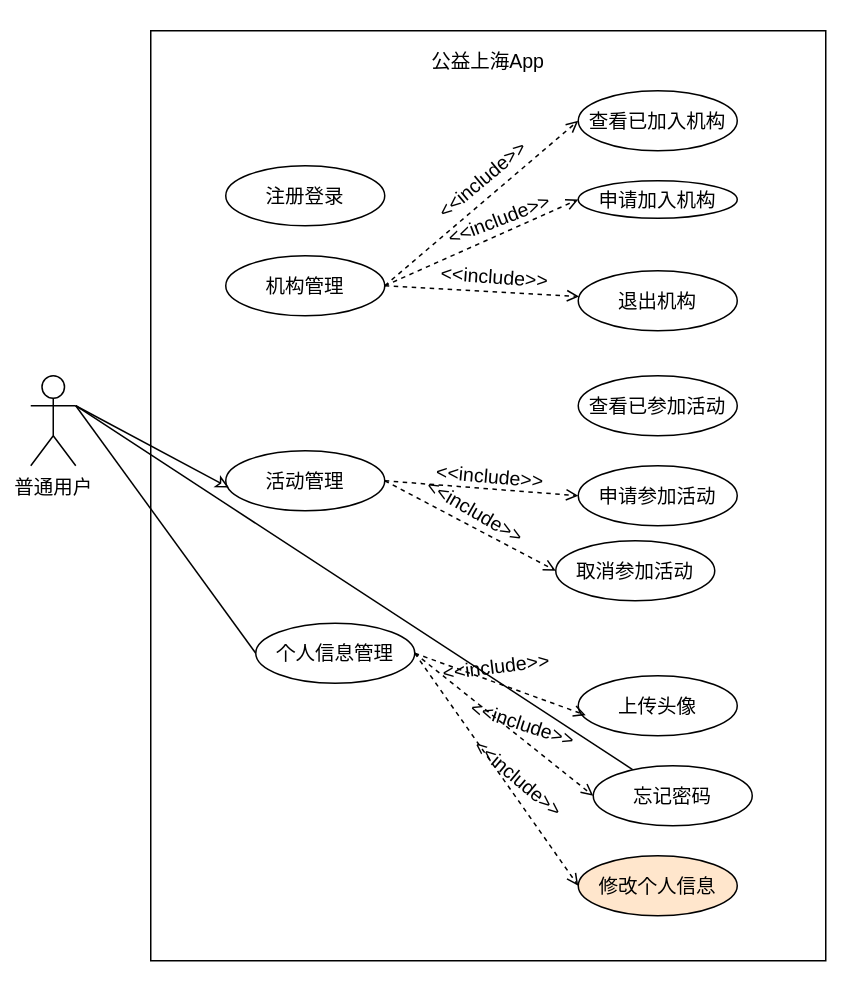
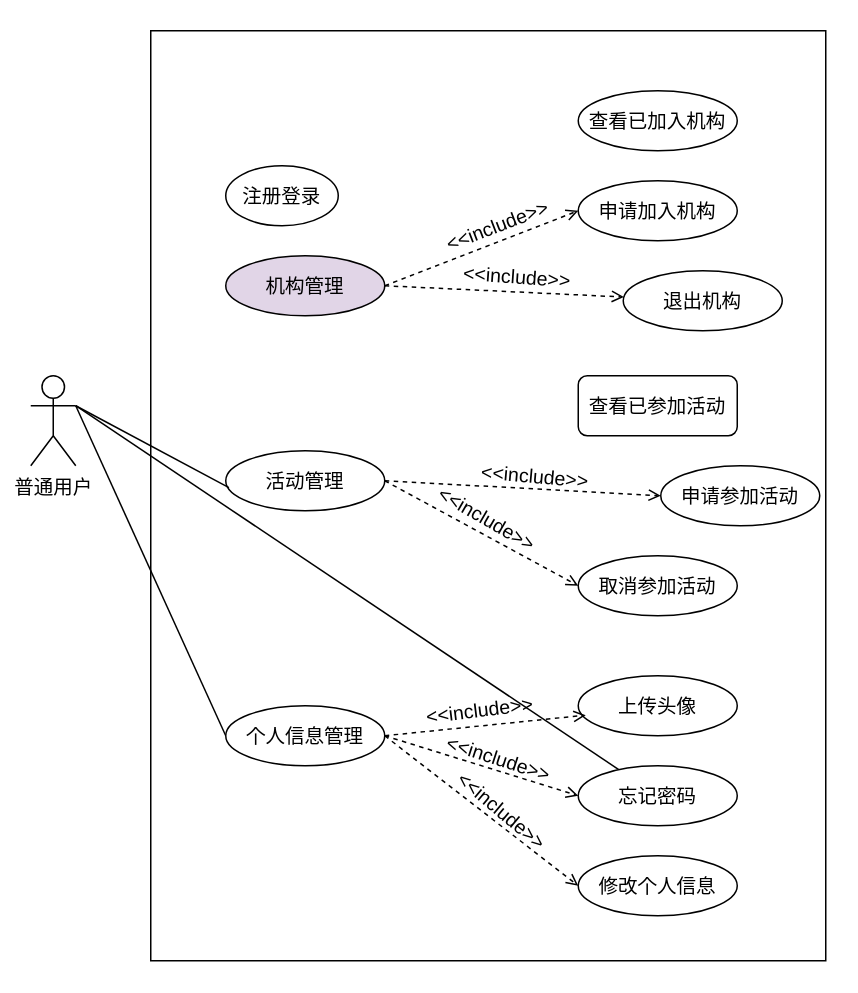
node "公益上海App": removed
node "注册登录": size 159x60 -> 113x60
node "申请加入机构": size 159x38 -> 159x60
edge "机构管理" -> "查看已加入机构": removed, label "<<include>>"
node "机构管理": fillcolor #ffffff -> #e1d5e7
node "退出机构": moved (658, 301) -> (703, 301)
node "查看已参加活动": shape ellipse -> rounded rectangle
edge "普通用户" -> "活动管理": arrowhead classic -> none
node "申请参加活动": moved (658, 496) -> (740, 496)
node "取消参加活动": moved (635, 571) -> (658, 586)
node "个人信息管理": moved (335, 653) -> (305, 736)
node "忘记密码": moved (673, 796) -> (658, 796)
node "修改个人信息": fillcolor #ffe6cc -> #ffffff
